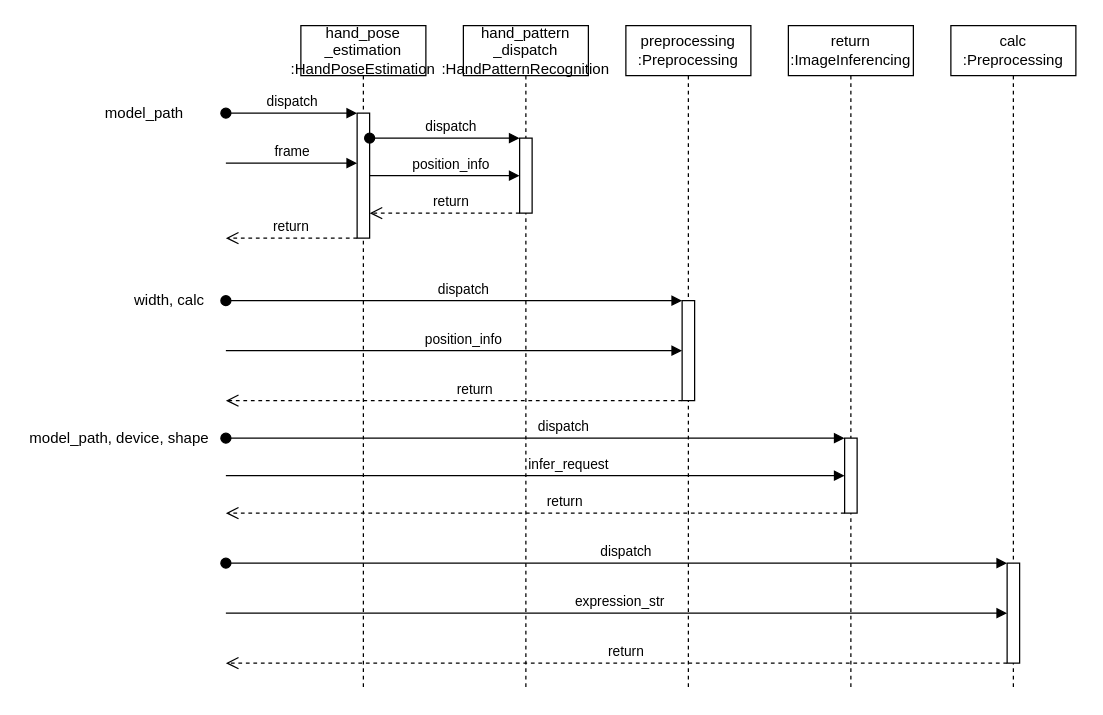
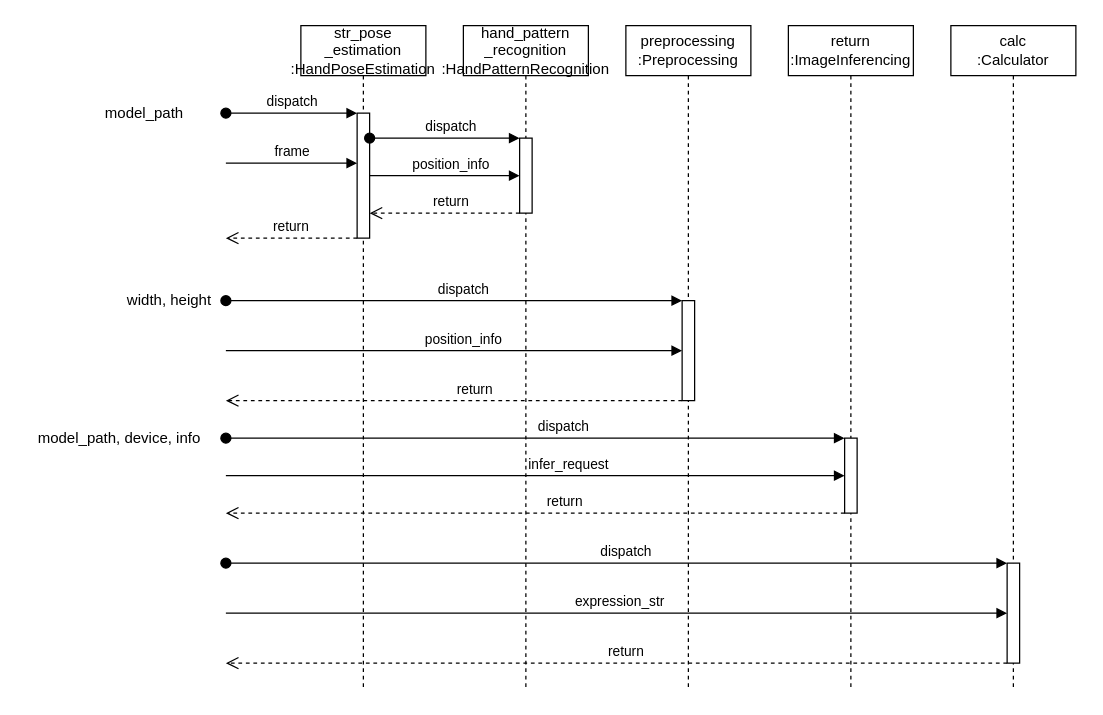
node "hand_pose _estimation :HandPoseEstimation": label "hand_pose _estimation :HandPoseEstimation" -> "str_pose _estimation :HandPoseEstimation"
node "hand_pattern _dispatch :HandPatternRecognition": label "hand_pattern _dispatch :HandPatternRecognition" -> "hand_pattern _recognition :HandPatternRecognition"
node "calc :Preprocessing": label "calc :Preprocessing" -> "calc :Calculator"
node "width, calc": label "width, calc" -> "width, height"
node "model_path, device, shape": label "model_path, device, shape" -> "model_path, device, info"
